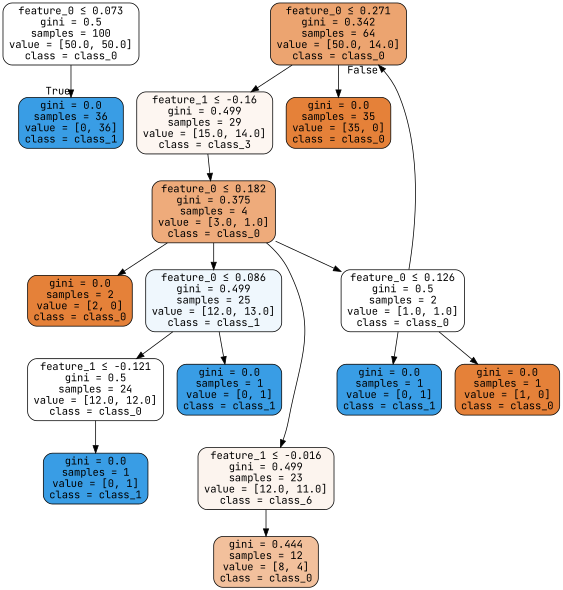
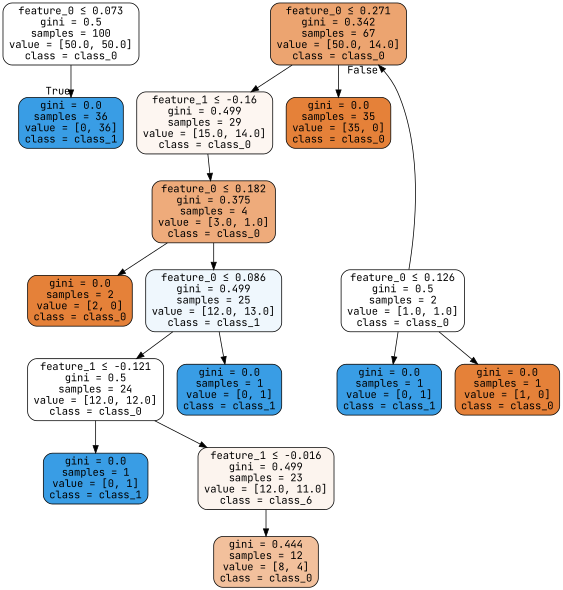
node "feature_0 ≤ 0.271": text "samples = 64" -> "samples = 67"
node "feature_1 ≤ -0.16": text "class = class_3" -> "class = class_0"
edge "feature_0 ≤ 0.182" -> "feature_0 ≤ 0.126": removed
edge "feature_0 ≤ 0.182" -> "feature_1 ≤ -0.016": now "feature_1 ≤ -0.121" -> "feature_1 ≤ -0.016"
